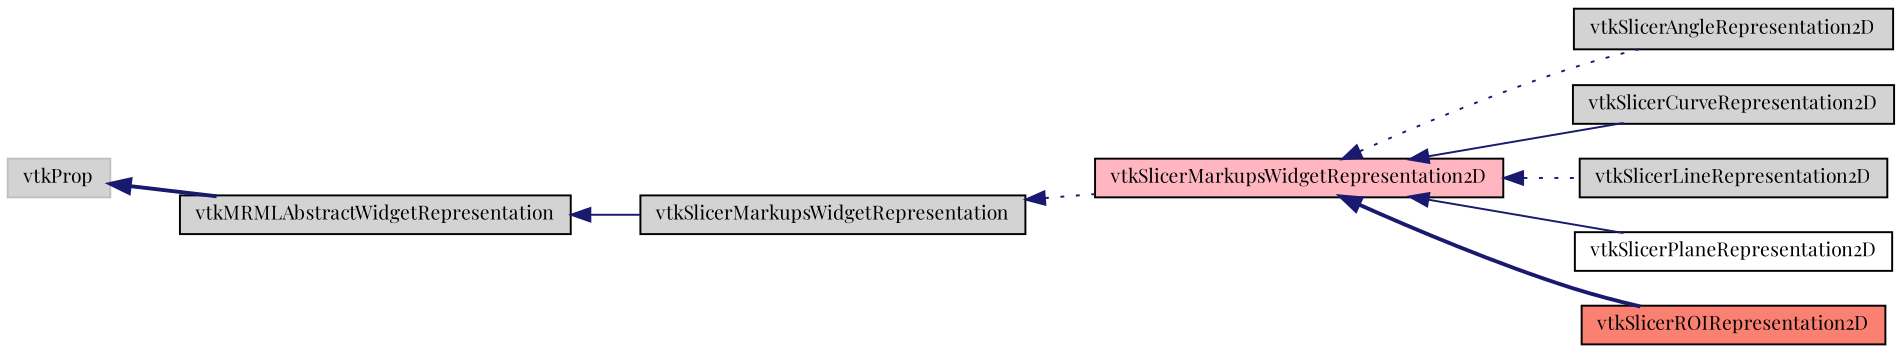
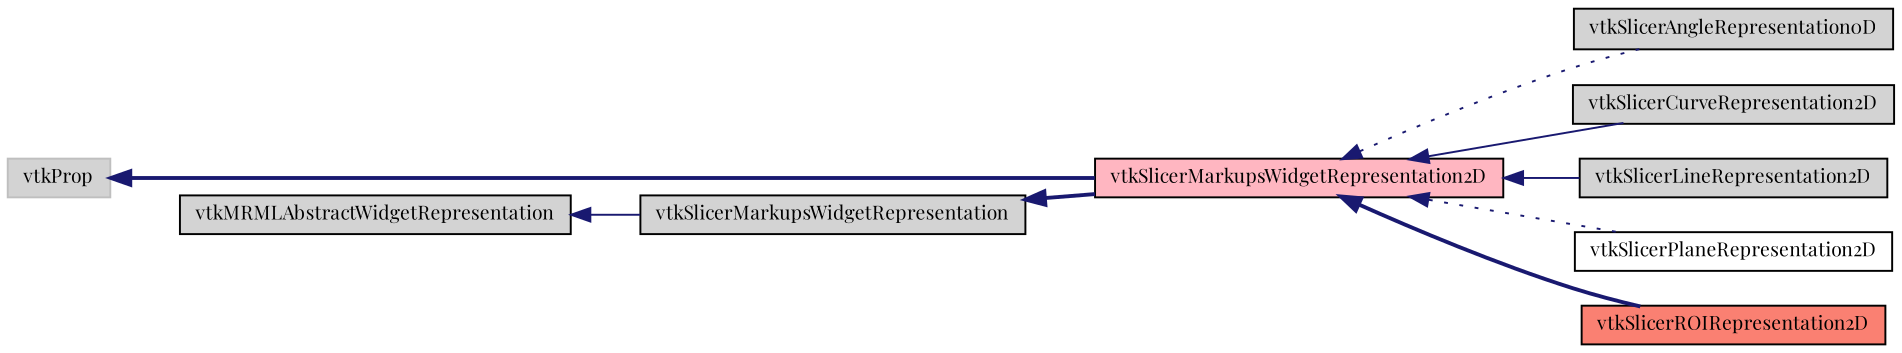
node "vtkSlicerAngleRepresentation2D": label "vtkSlicerAngleRepresentation2D" -> "vtkSlicerAngleRepresentation0D"
edge "vtkSlicerLineRepresentation2D" -> "vtkSlicerMarkupsWidgetRepresentation2D": style dotted -> solid
edge "vtkMRMLAbstractWidgetRepresentation" -> "vtkProp": now "vtkSlicerMarkupsWidgetRepresentation2D" -> "vtkProp"
edge "vtkSlicerMarkupsWidgetRepresentation2D" -> "vtkSlicerMarkupsWidgetRepresentation": style dotted -> bold
edge "vtkSlicerPlaneRepresentation2D" -> "vtkSlicerMarkupsWidgetRepresentation2D": style solid -> dotted
